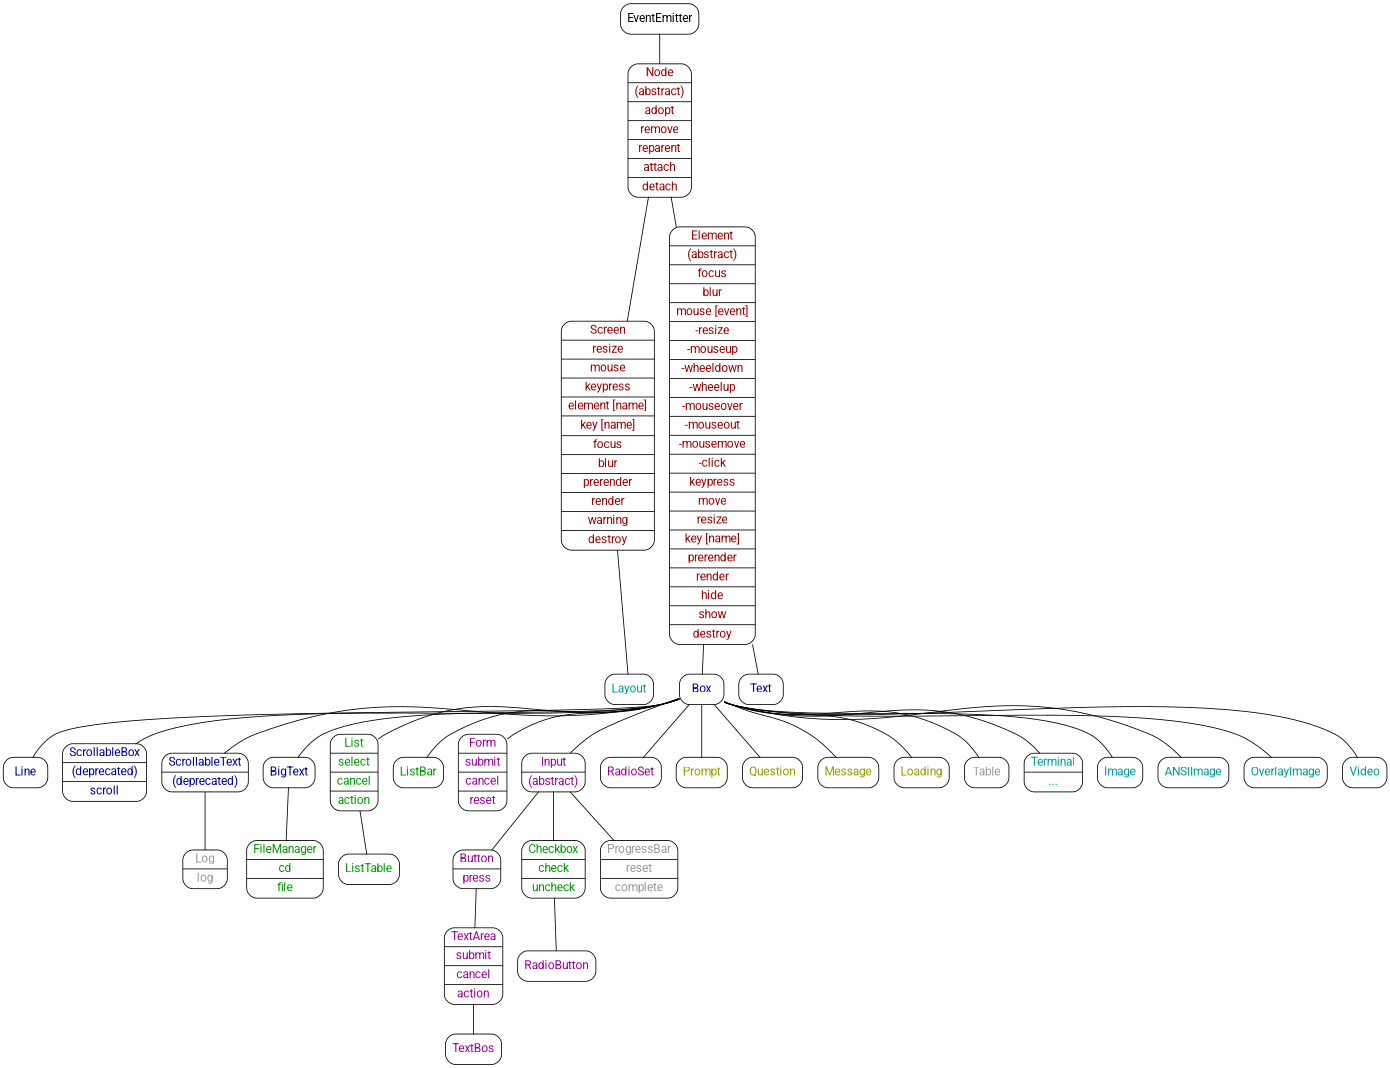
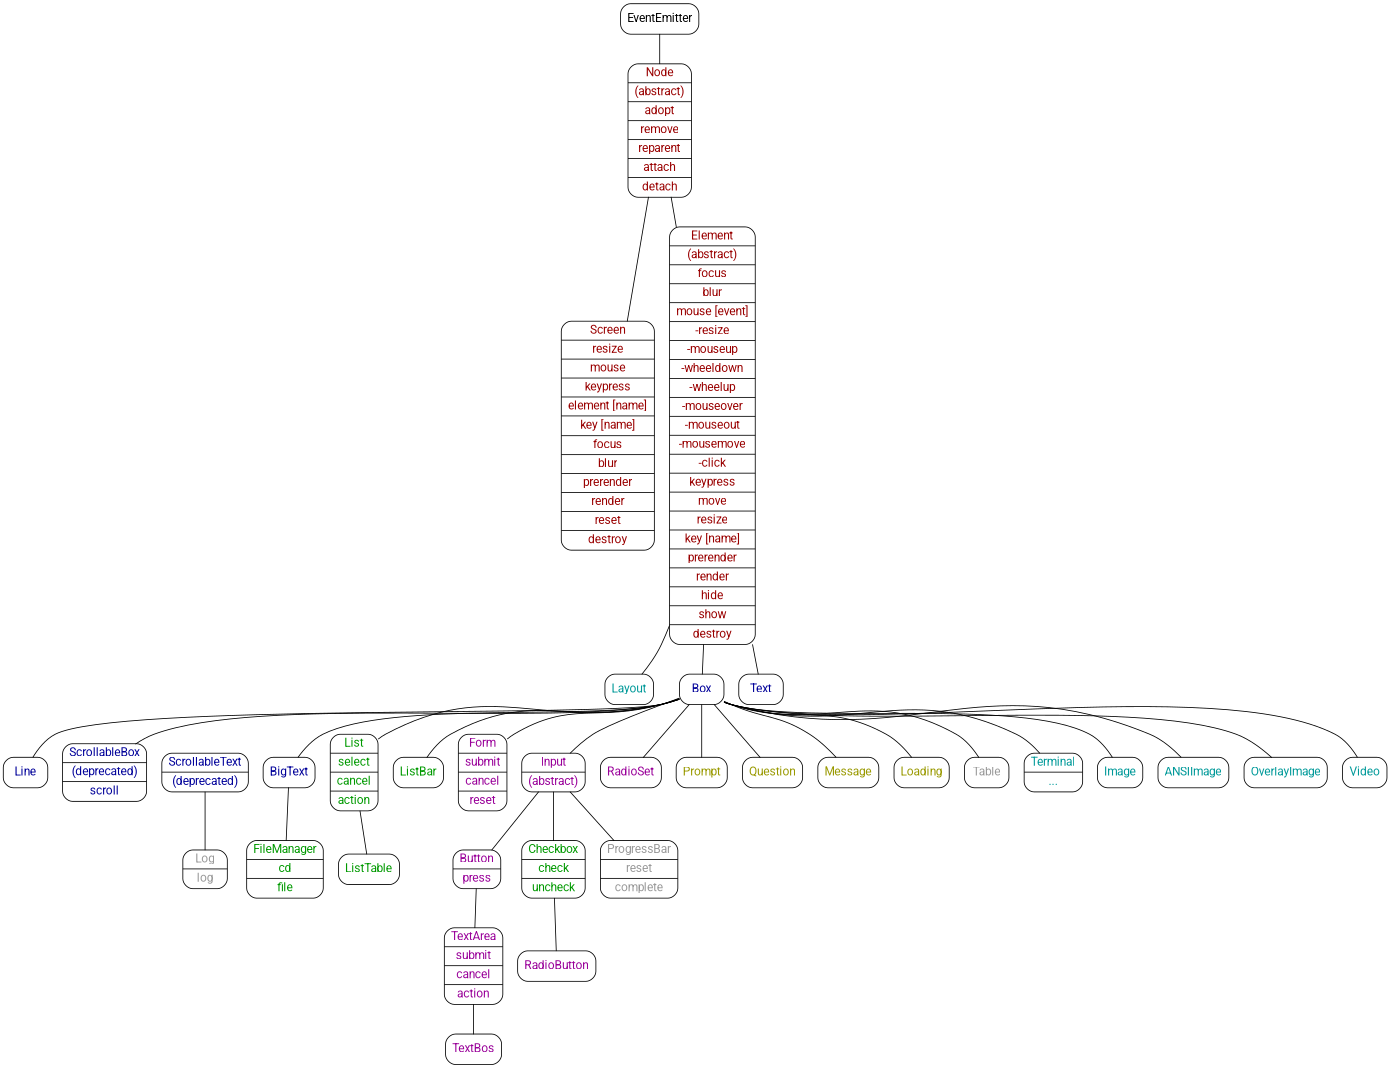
node "Screen": text "warning" -> "reset"
edge "Screen" -- "Layout": now "Element" -- "Layout"
edge "Box" -- "ScrollableText": removed
